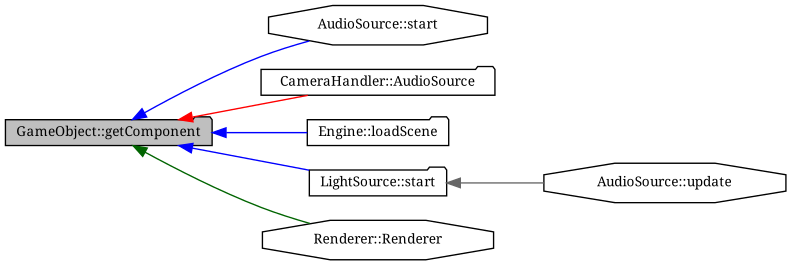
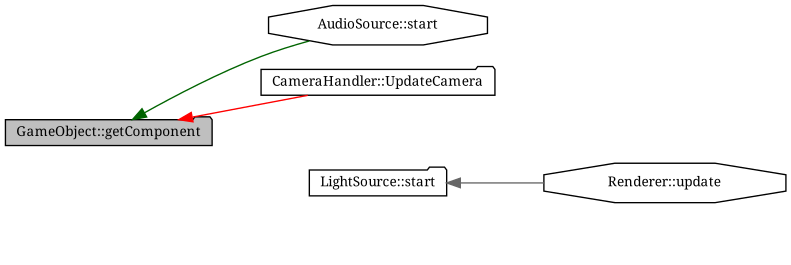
edge "AudioSource::start" -> "GameObject::getComponent": color blue -> darkgreen
node "CameraHandler::AudioSource": label "CameraHandler::AudioSource" -> "CameraHandler::UpdateCamera"
node "Engine::loadScene": removed
edge "LightSource::start" -> "GameObject::getComponent": removed
node "AudioSource::update": label "AudioSource::update" -> "Renderer::update"
node "Renderer::Renderer": removed
